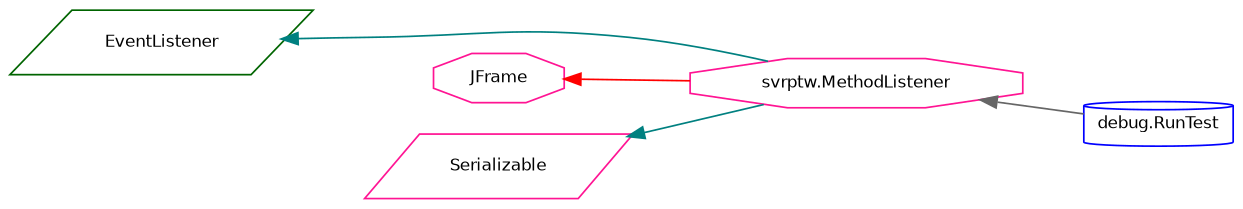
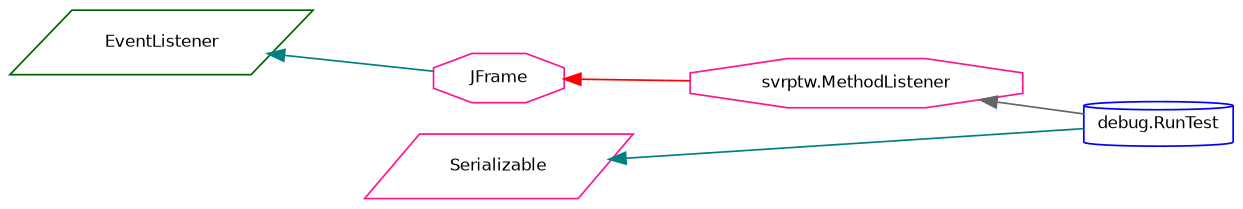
edge "svrptw.MethodListener" -> "EventListener": now "JFrame" -> "EventListener"
edge "svrptw.MethodListener" -> "Serializable": now "debug.RunTest" -> "Serializable"
